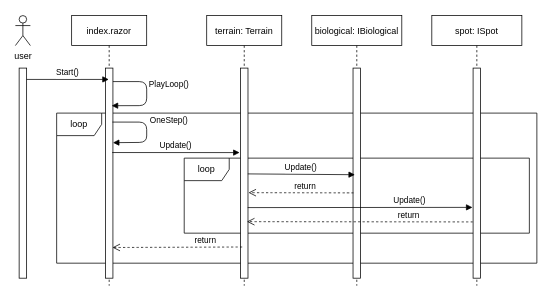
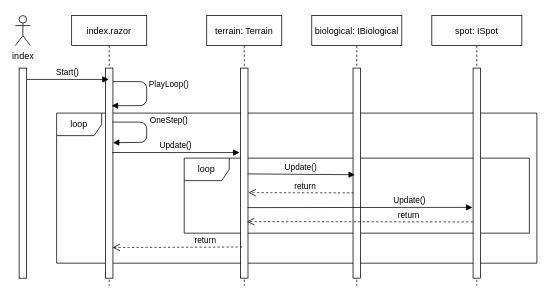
node "user": label "user" -> "index"
